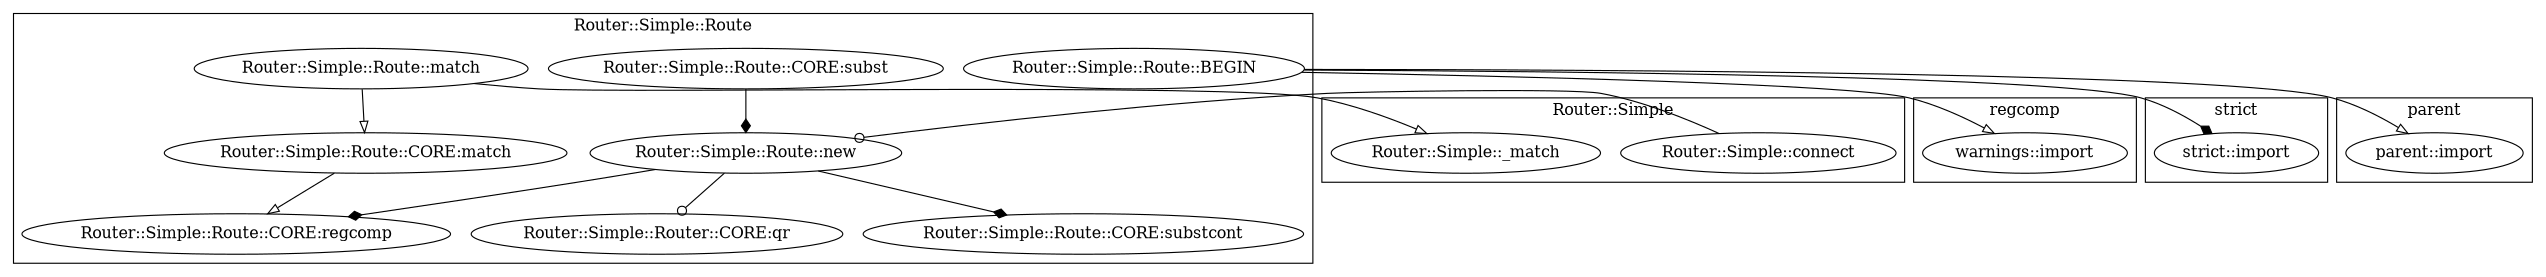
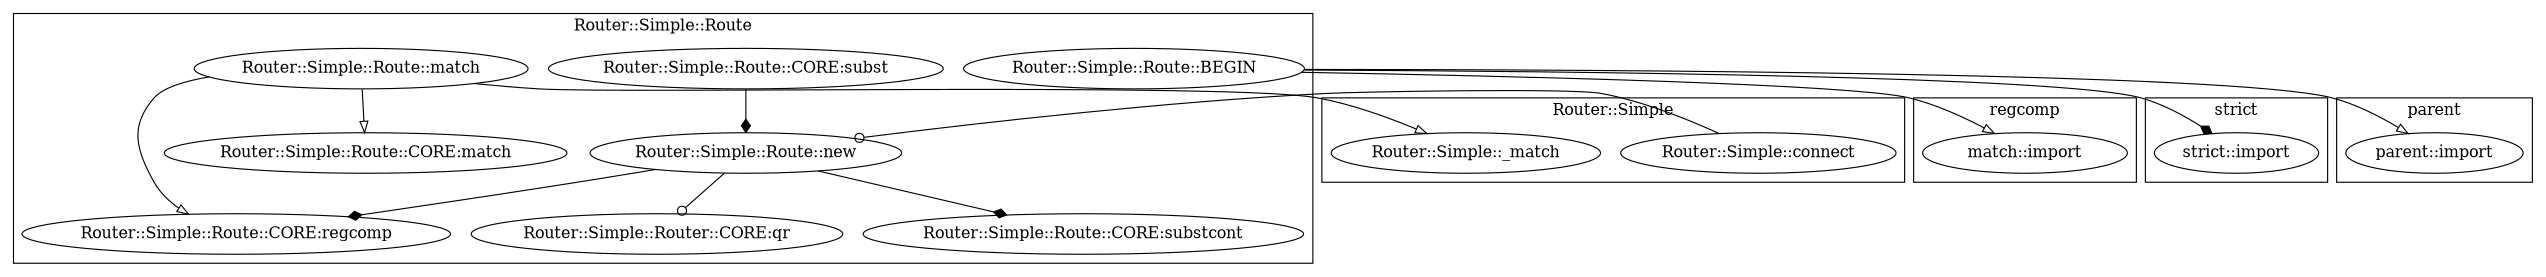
node "warnings::import": label "warnings::import" -> "match::import"
edge "Router::Simple::Route::CORE:match" -> "Router::Simple::Route::CORE:regcomp": now "Router::Simple::Route::match" -> "Router::Simple::Route::CORE:regcomp"
